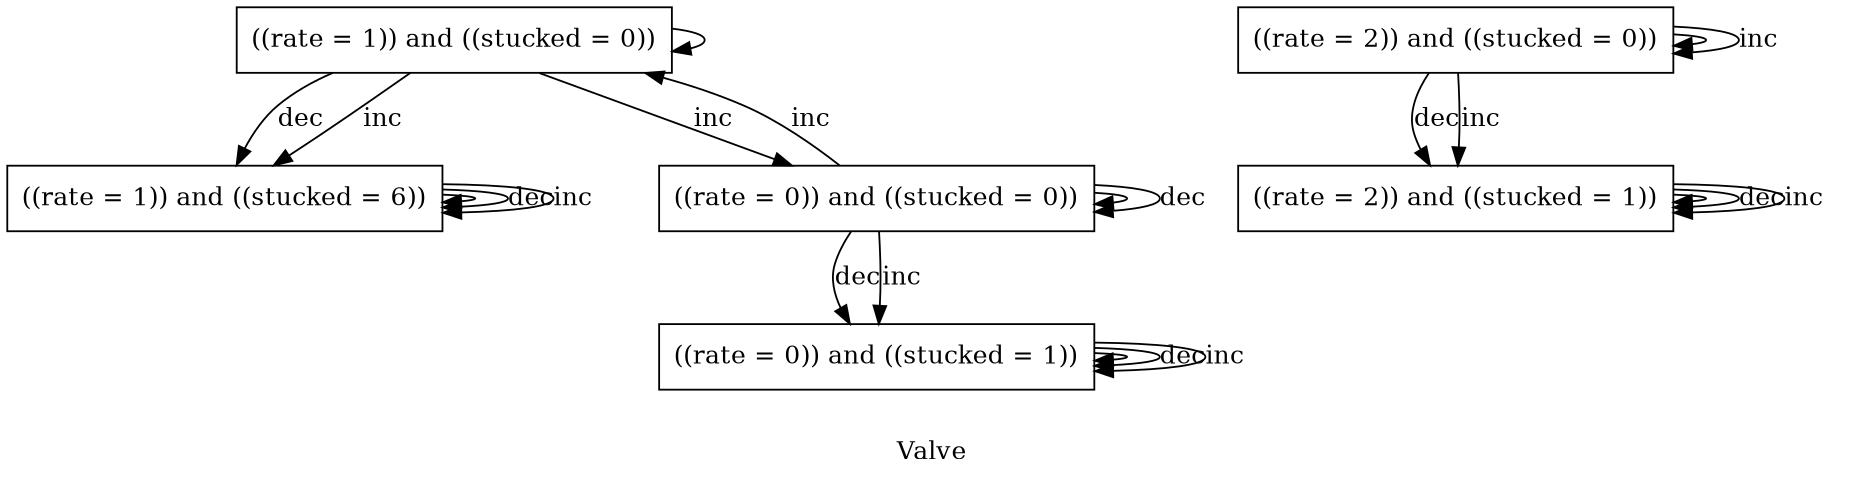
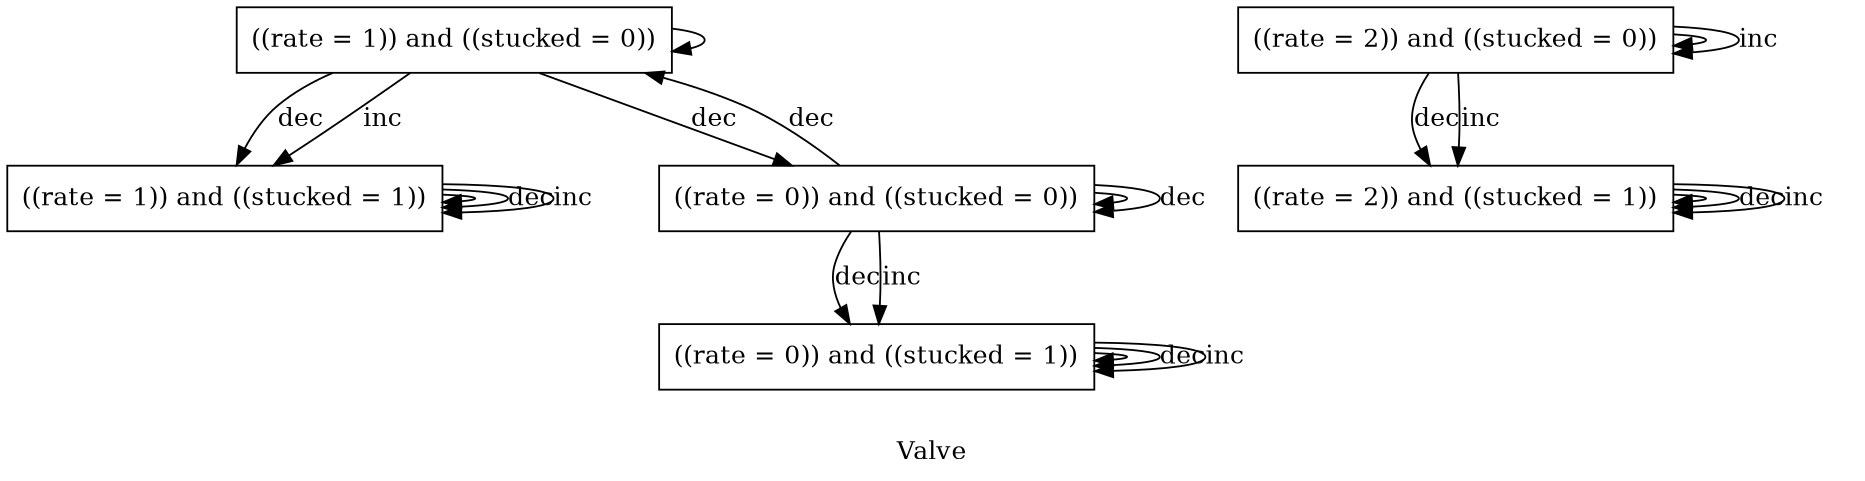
edge "((rate = 1)) and ((stucked = 0))" -> "((rate = 0)) and ((stucked = 0))": label "inc" -> "dec"
edge "((rate = 0)) and ((stucked = 0))" -> "((rate = 1)) and ((stucked = 0))": label "inc" -> "dec"
node "((rate = 1)) and ((stucked = 6))": label "((rate = 1)) and ((stucked = 6))" -> "((rate = 1)) and ((stucked = 1))"
